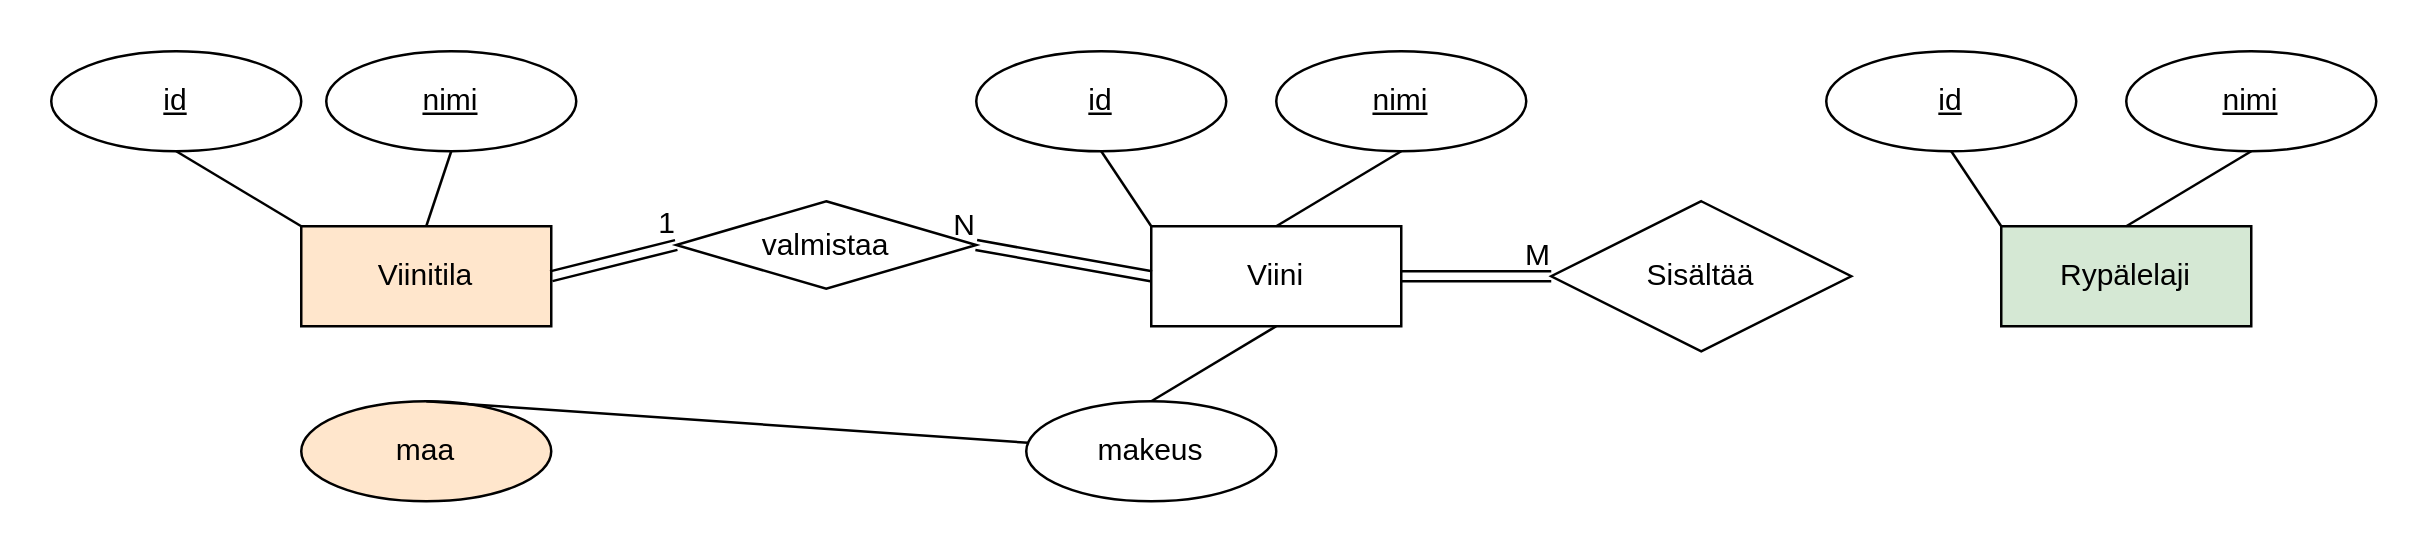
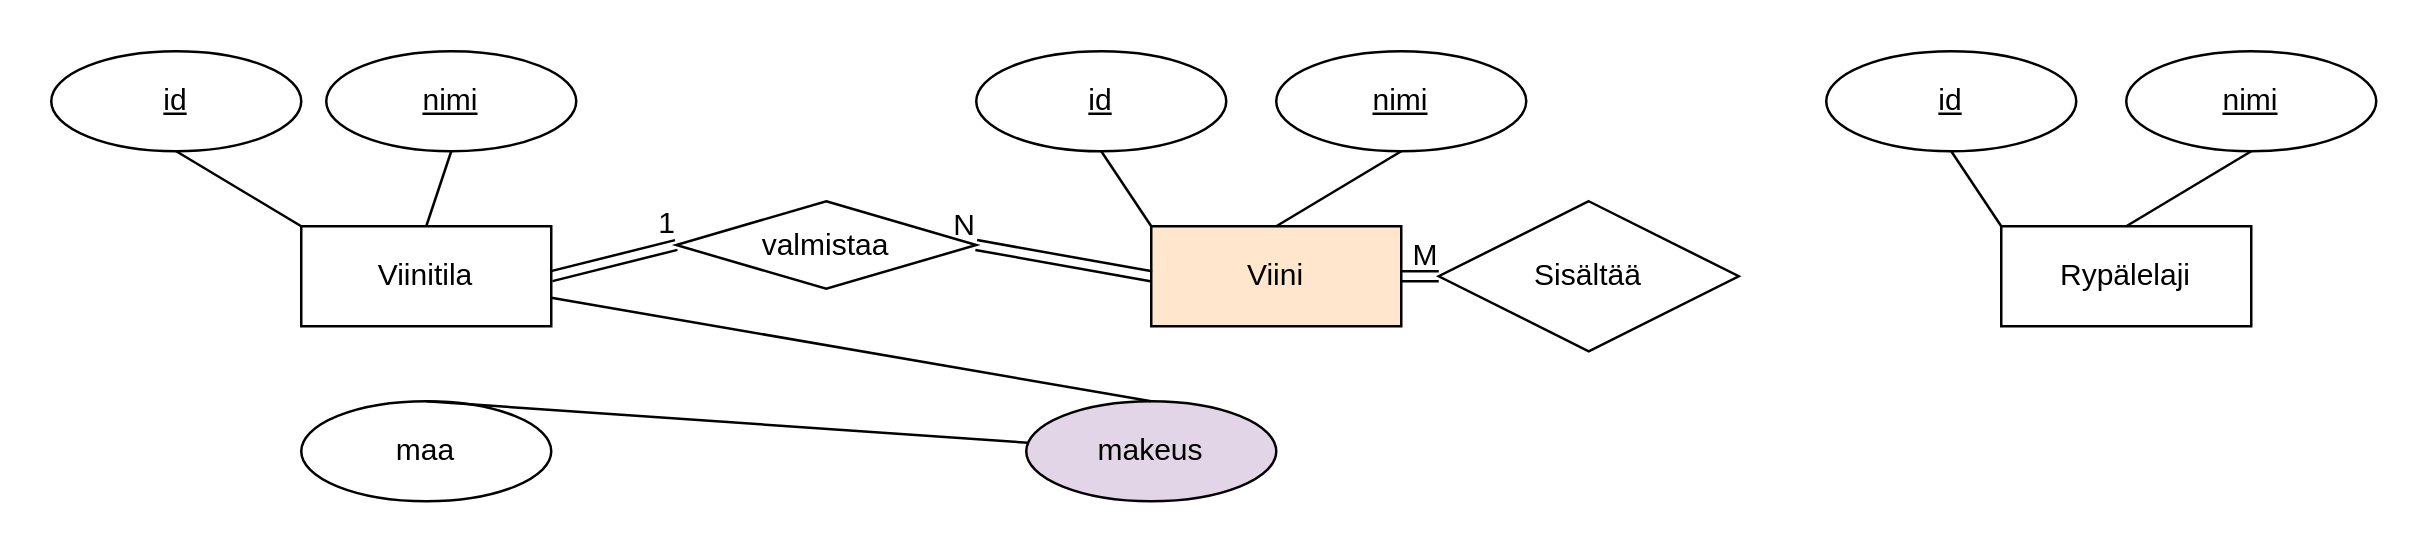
node "Viinitila": fillcolor #ffe6cc -> #ffffff
node "Viini": fillcolor #ffffff -> #ffe6cc
node "Sisältää": moved (1701, 276) -> (1589, 276)
node "Rypälelaji": fillcolor #d5e8d4 -> #ffffff
edge "Viini" -- "makeus": now "Viinitila" -- "makeus"
node "maa": fillcolor #ffe6cc -> #ffffff
node "makeus": fillcolor #ffffff -> #e1d5e7
